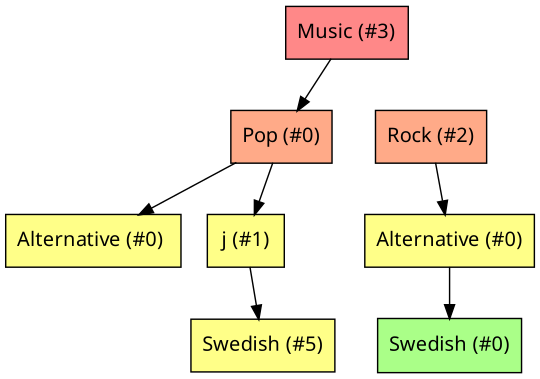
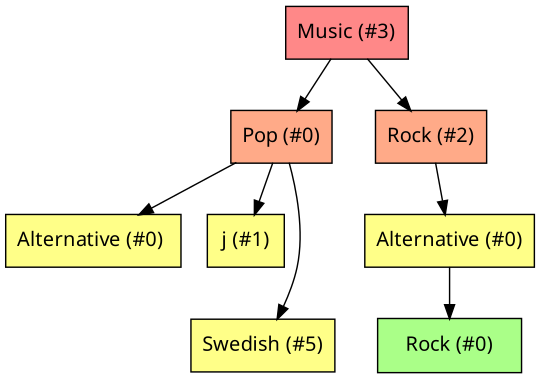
edge "Music (#3)" -> "Rock (#2)": added
edge "j (#1)" -> "Swedish (#5)": now "Pop (#0)" -> "Swedish (#5)"
node "Swedish (#0)": label "Swedish (#0)" -> "Rock (#0)"
